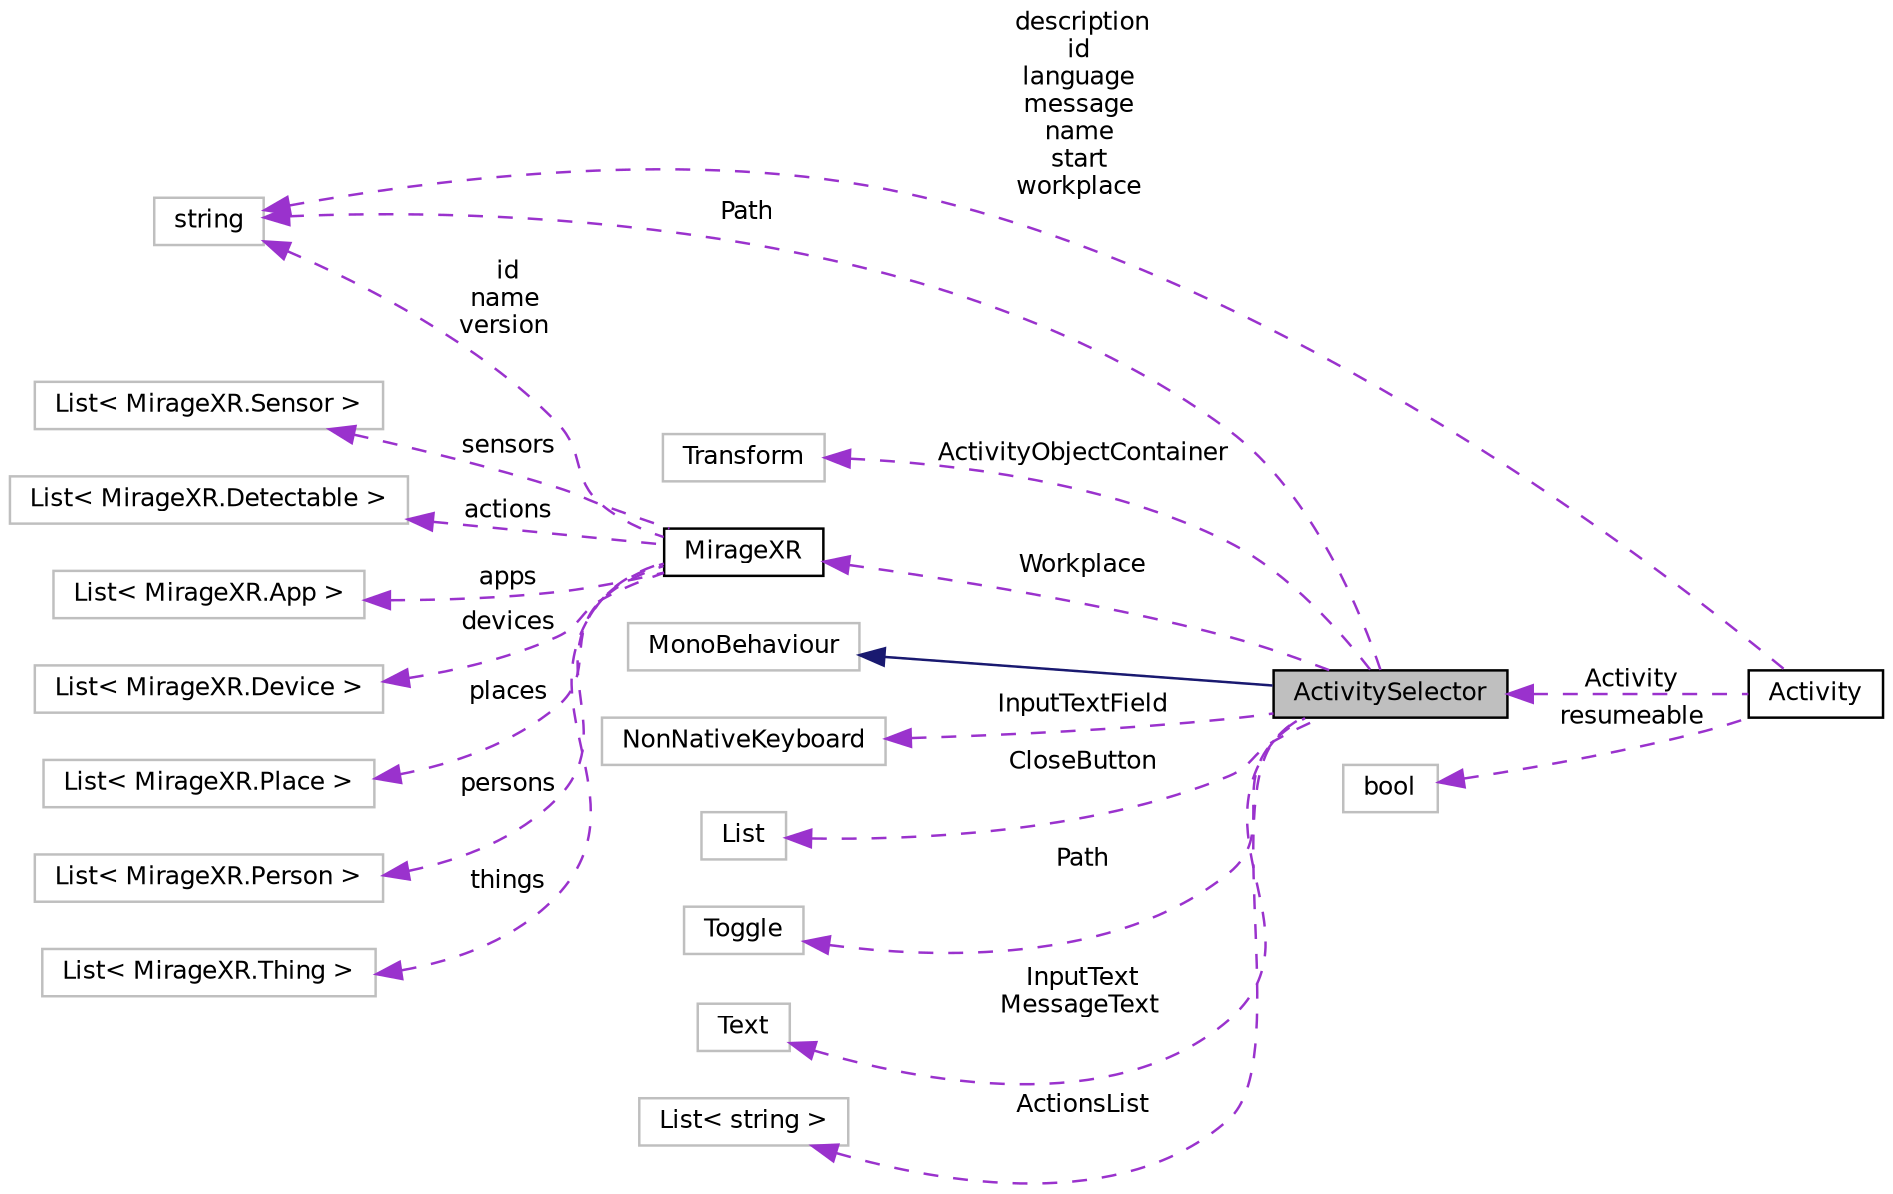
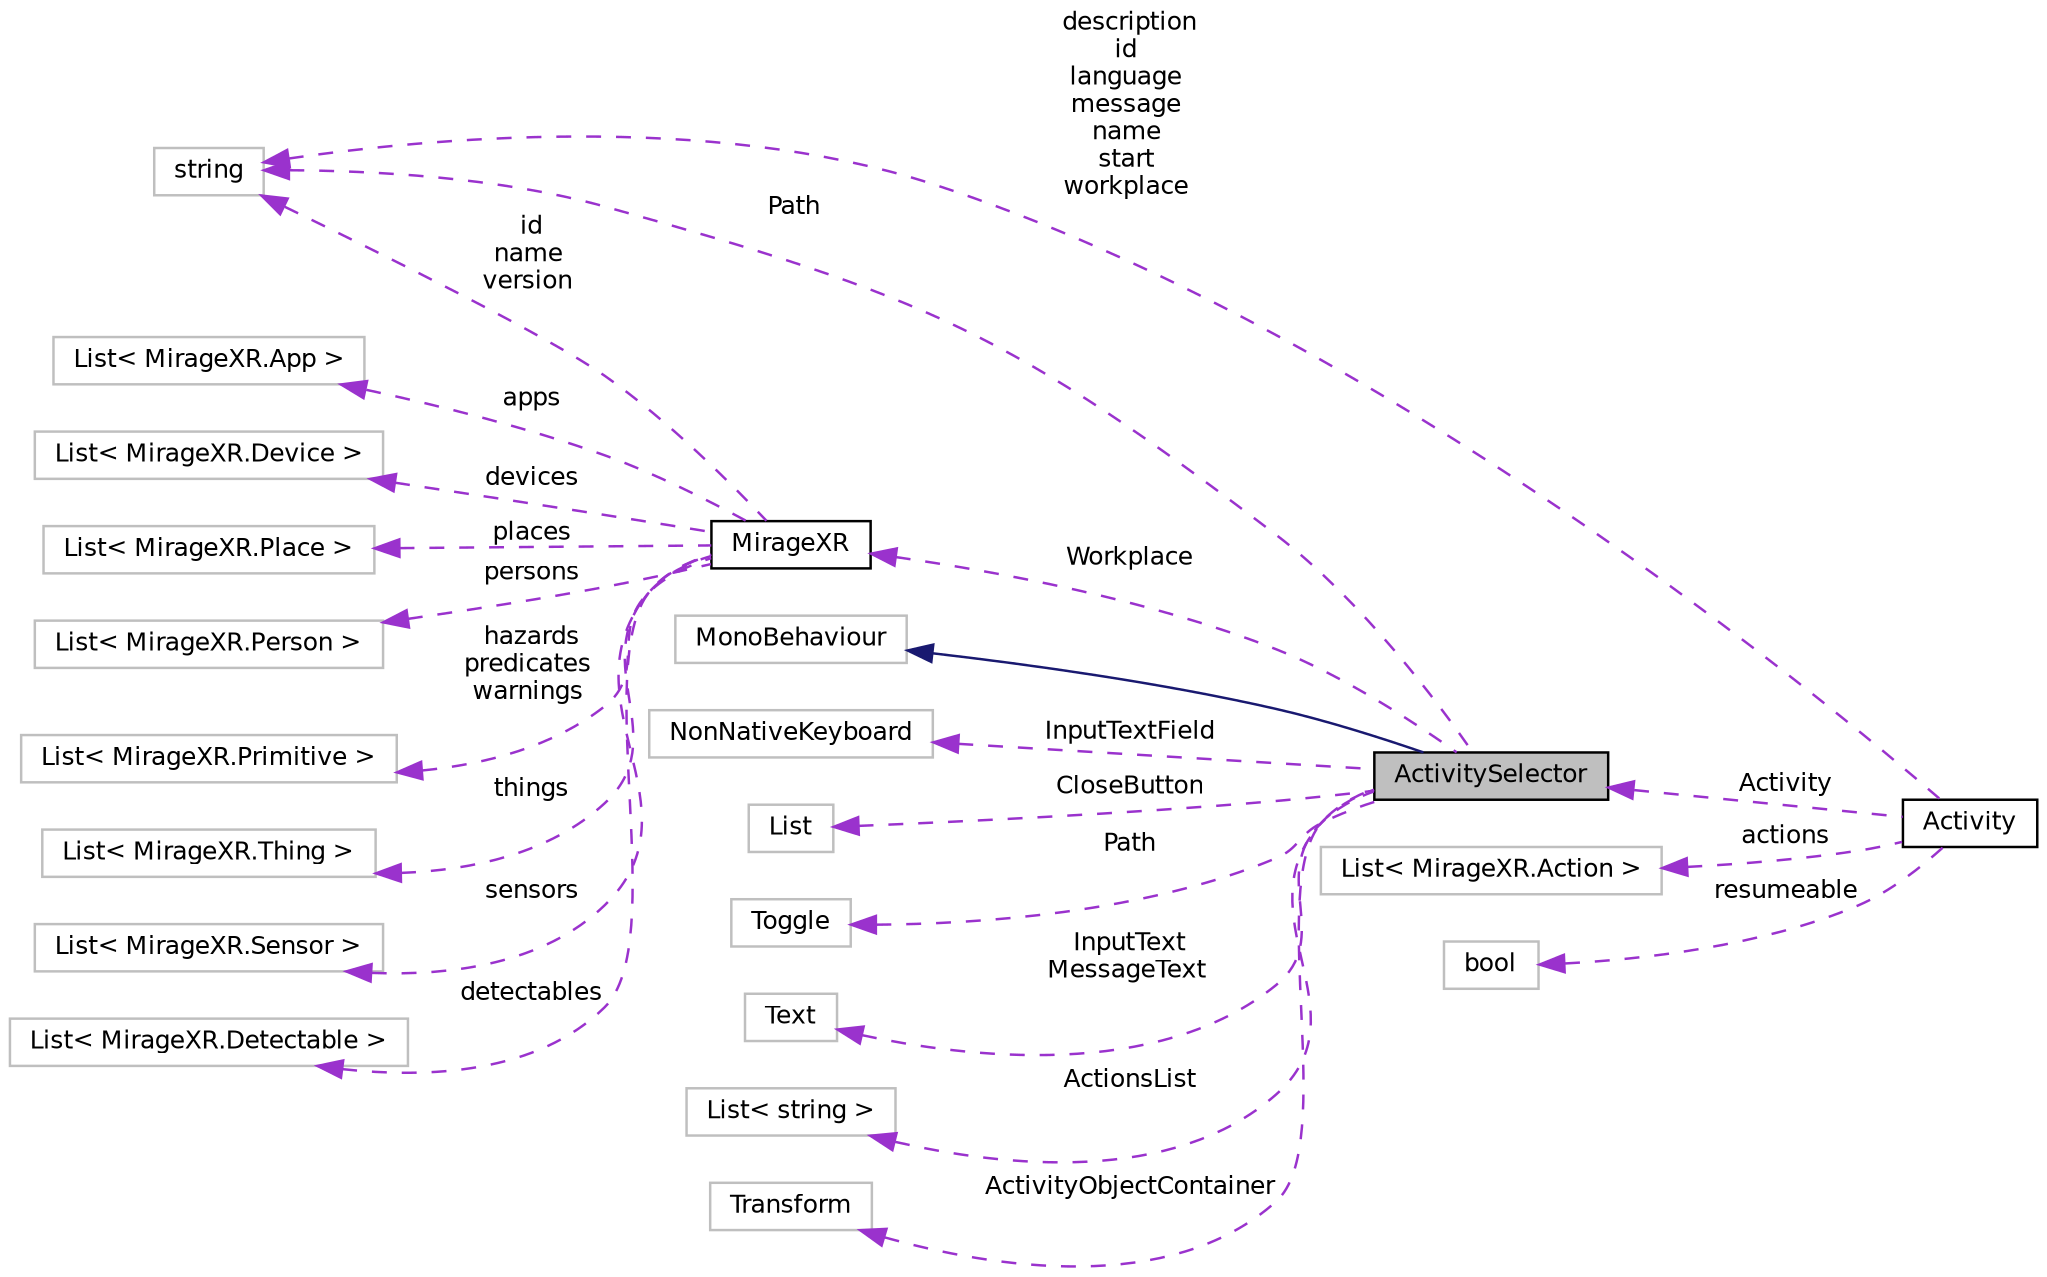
edge "MirageXR" -> "List< MirageXR.Detectable >": label " actions" -> " detectables"
node "List< MirageXR.Primitive >": added
node "List< MirageXR.Action >": added
